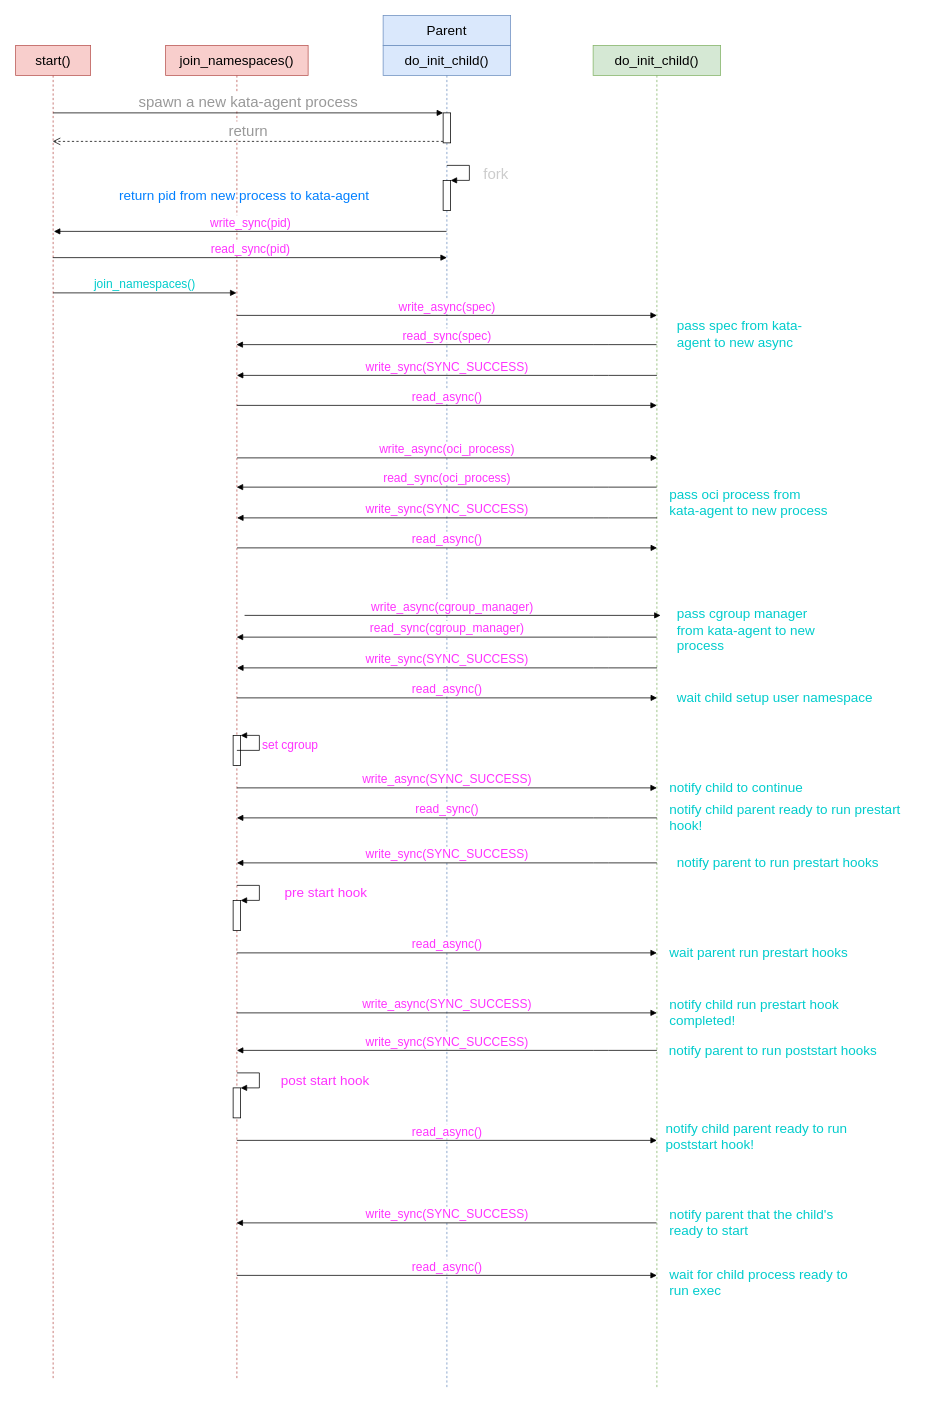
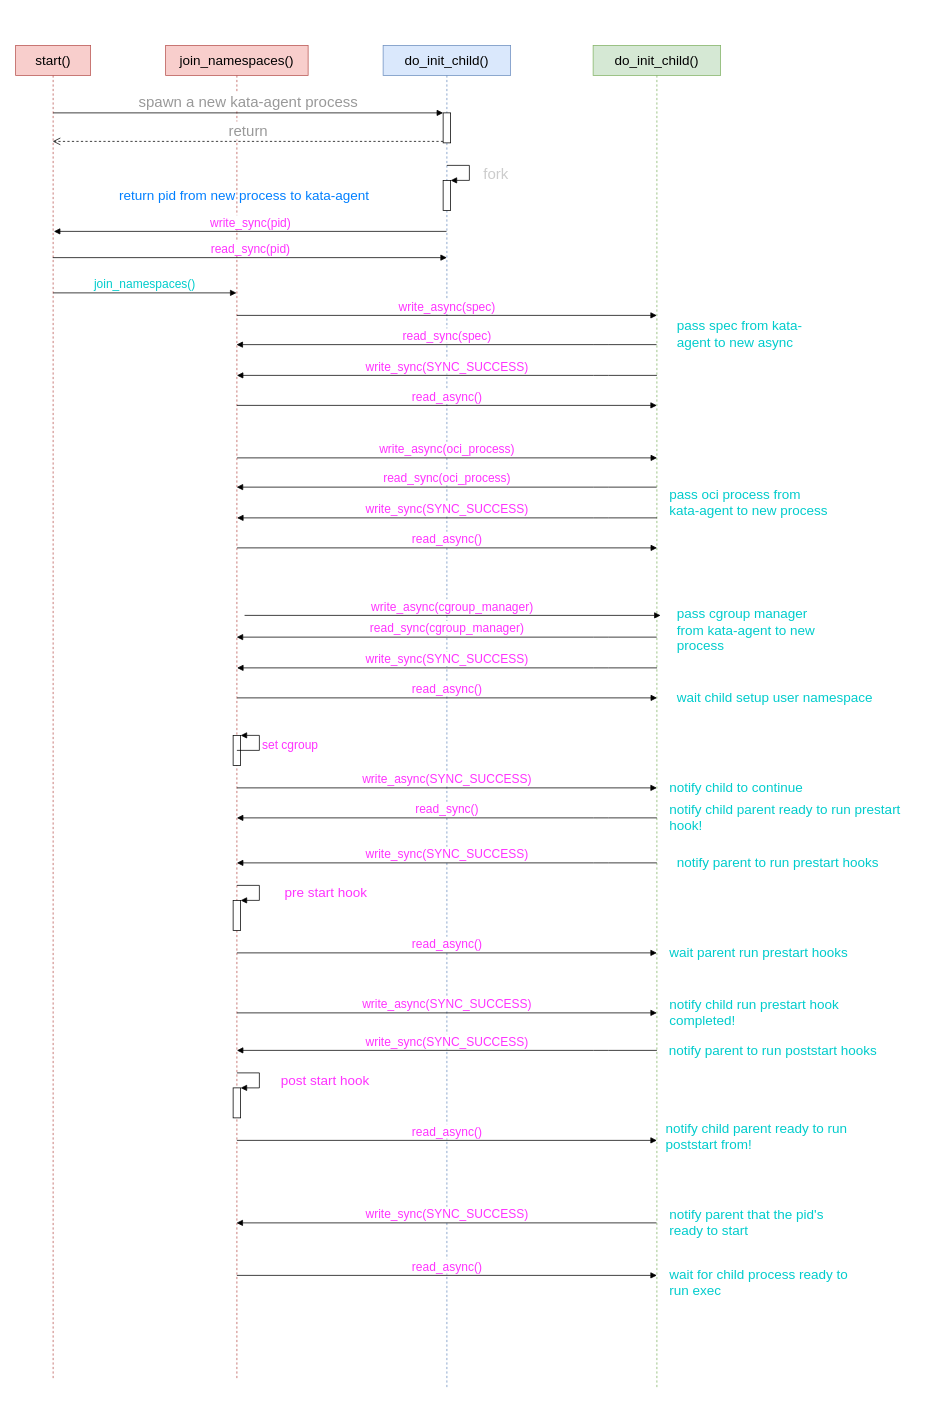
node "Parent": removed
node "notify child parent ready to run poststart hook!": label "notify child parent ready to run poststart hook!" -> "notify child parent ready to run poststart from!"
node "notify parent that the child's ready to start": label "notify parent that the child's ready to start" -> "notify parent that the pid's ready to start"
